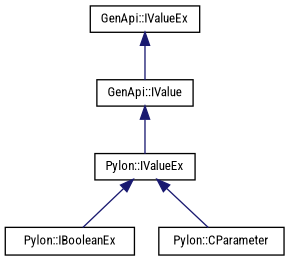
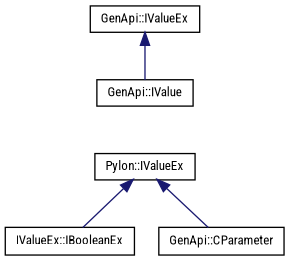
edge "Pylon::IValueEx" -> "GenApi::IValue": removed
node "Pylon::IBooleanEx": label "Pylon::IBooleanEx" -> "IValueEx::IBooleanEx"
node "Pylon::CParameter": label "Pylon::CParameter" -> "GenApi::CParameter"
